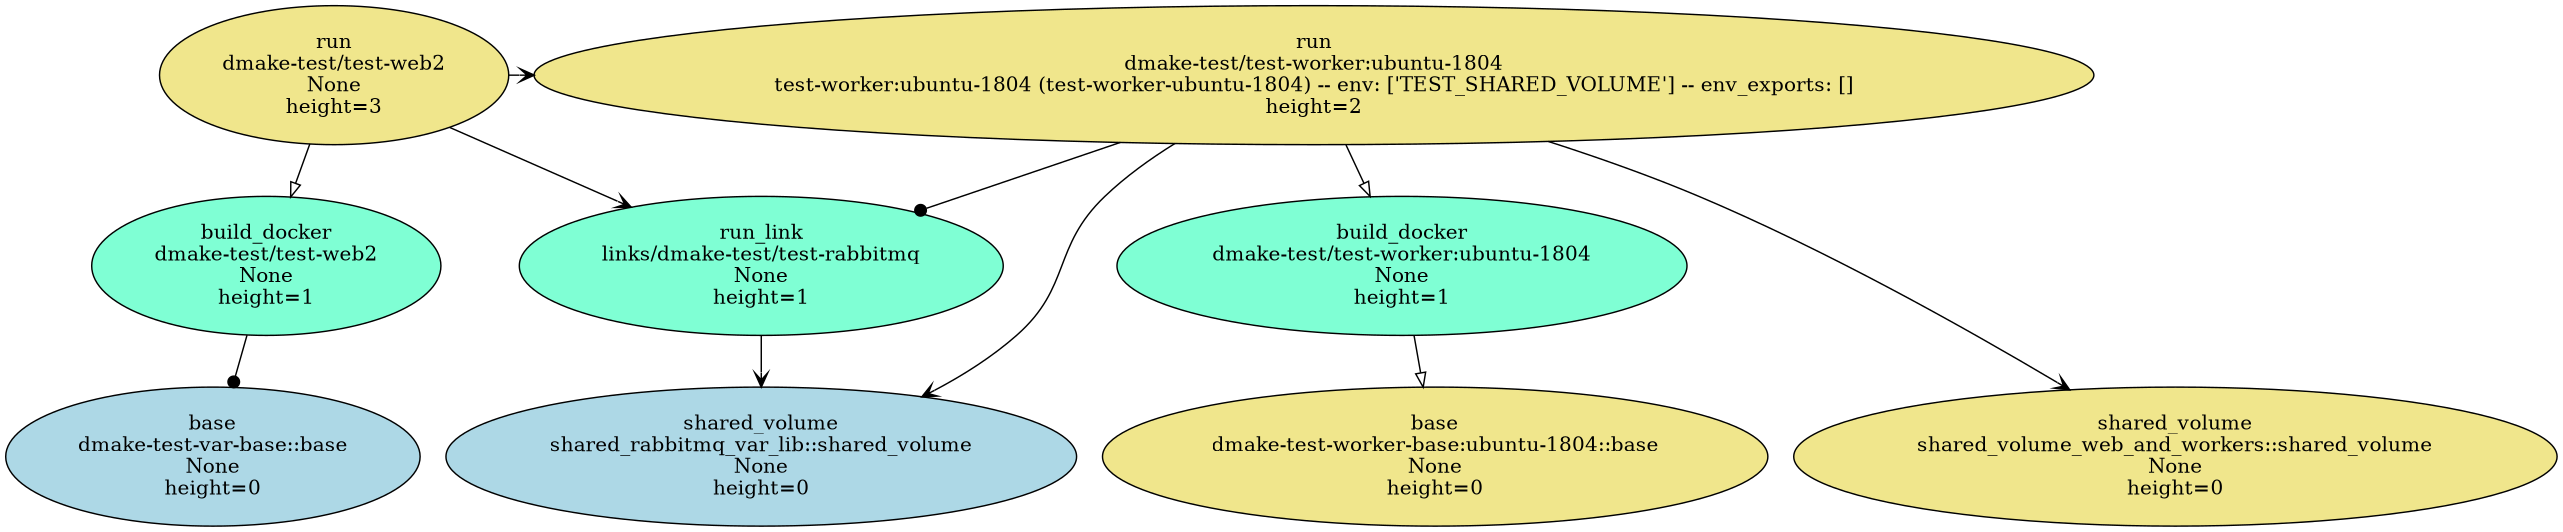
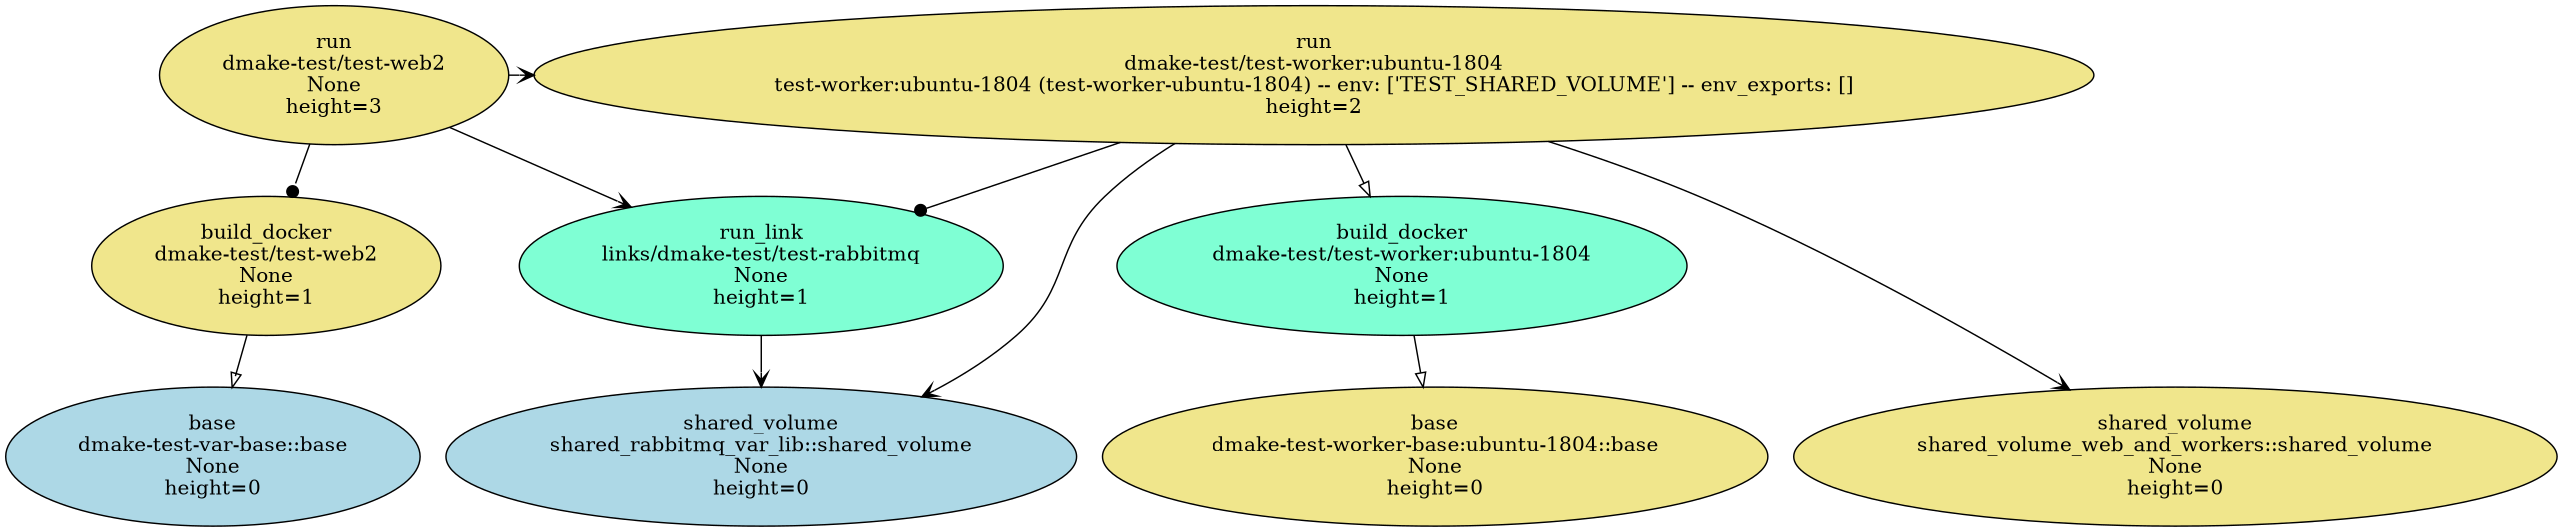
edge "run dmake-test/test-web2 None height=3" -> "build_docker dmake-test/test-web2 None height=1": arrowhead onormal -> dot
node "build_docker dmake-test/test-web2 None height=1": fillcolor aquamarine -> khaki
edge "build_docker dmake-test/test-web2 None height=1" -> "base dmake-test-var-base::base None height=0": arrowhead dot -> onormal
